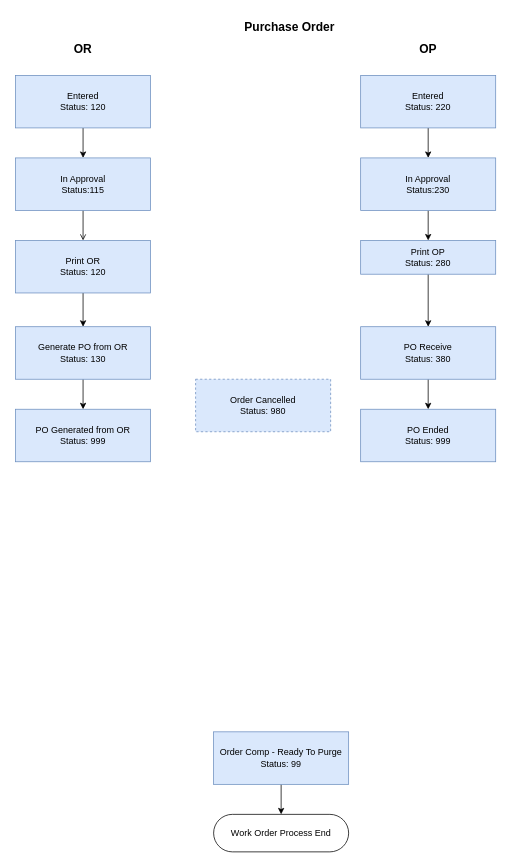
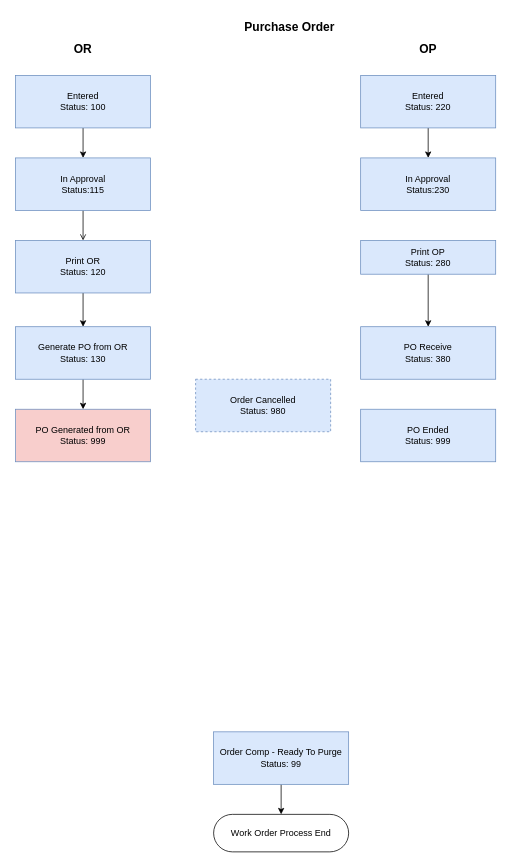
node "Entered Status: 120": label "Entered Status: 120" -> "Entered Status: 100"
edge "In Approval Status:230" -> "Print OP Status: 280": removed
edge "PO Receive Status: 380" -> "PO Ended Status: 999": removed
node "PO Generated from OR Status: 999": fillcolor #dae8fc -> #f8cecc
